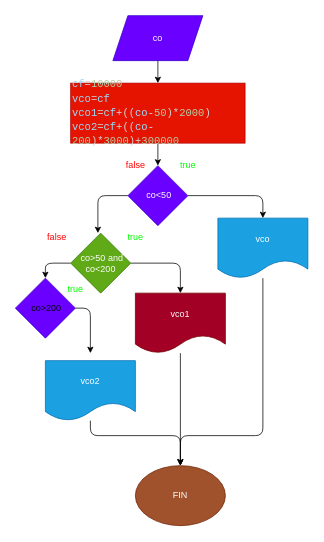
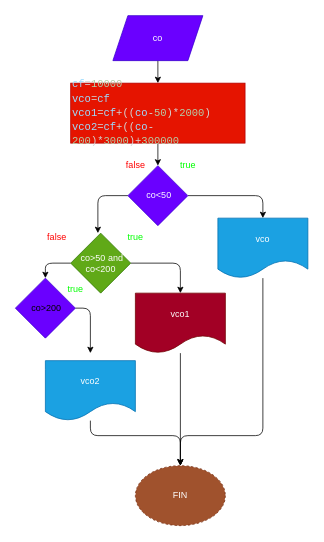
node "FIN": style solid -> dashed
